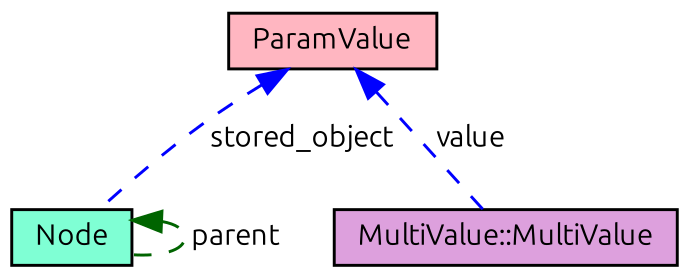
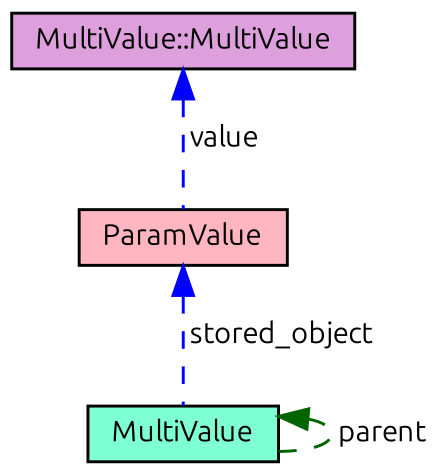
edge "MultiValue::MultiValue" -> "ParamValue": reversed
node "Node": label "Node" -> "MultiValue"
